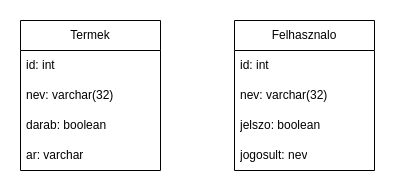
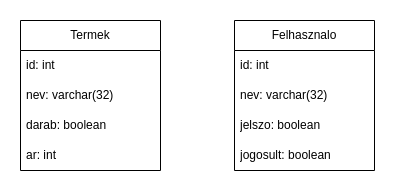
node "ar: varchar": label "ar: varchar" -> "ar: int"
node "jogosult: nev": label "jogosult: nev" -> "jogosult: boolean"
